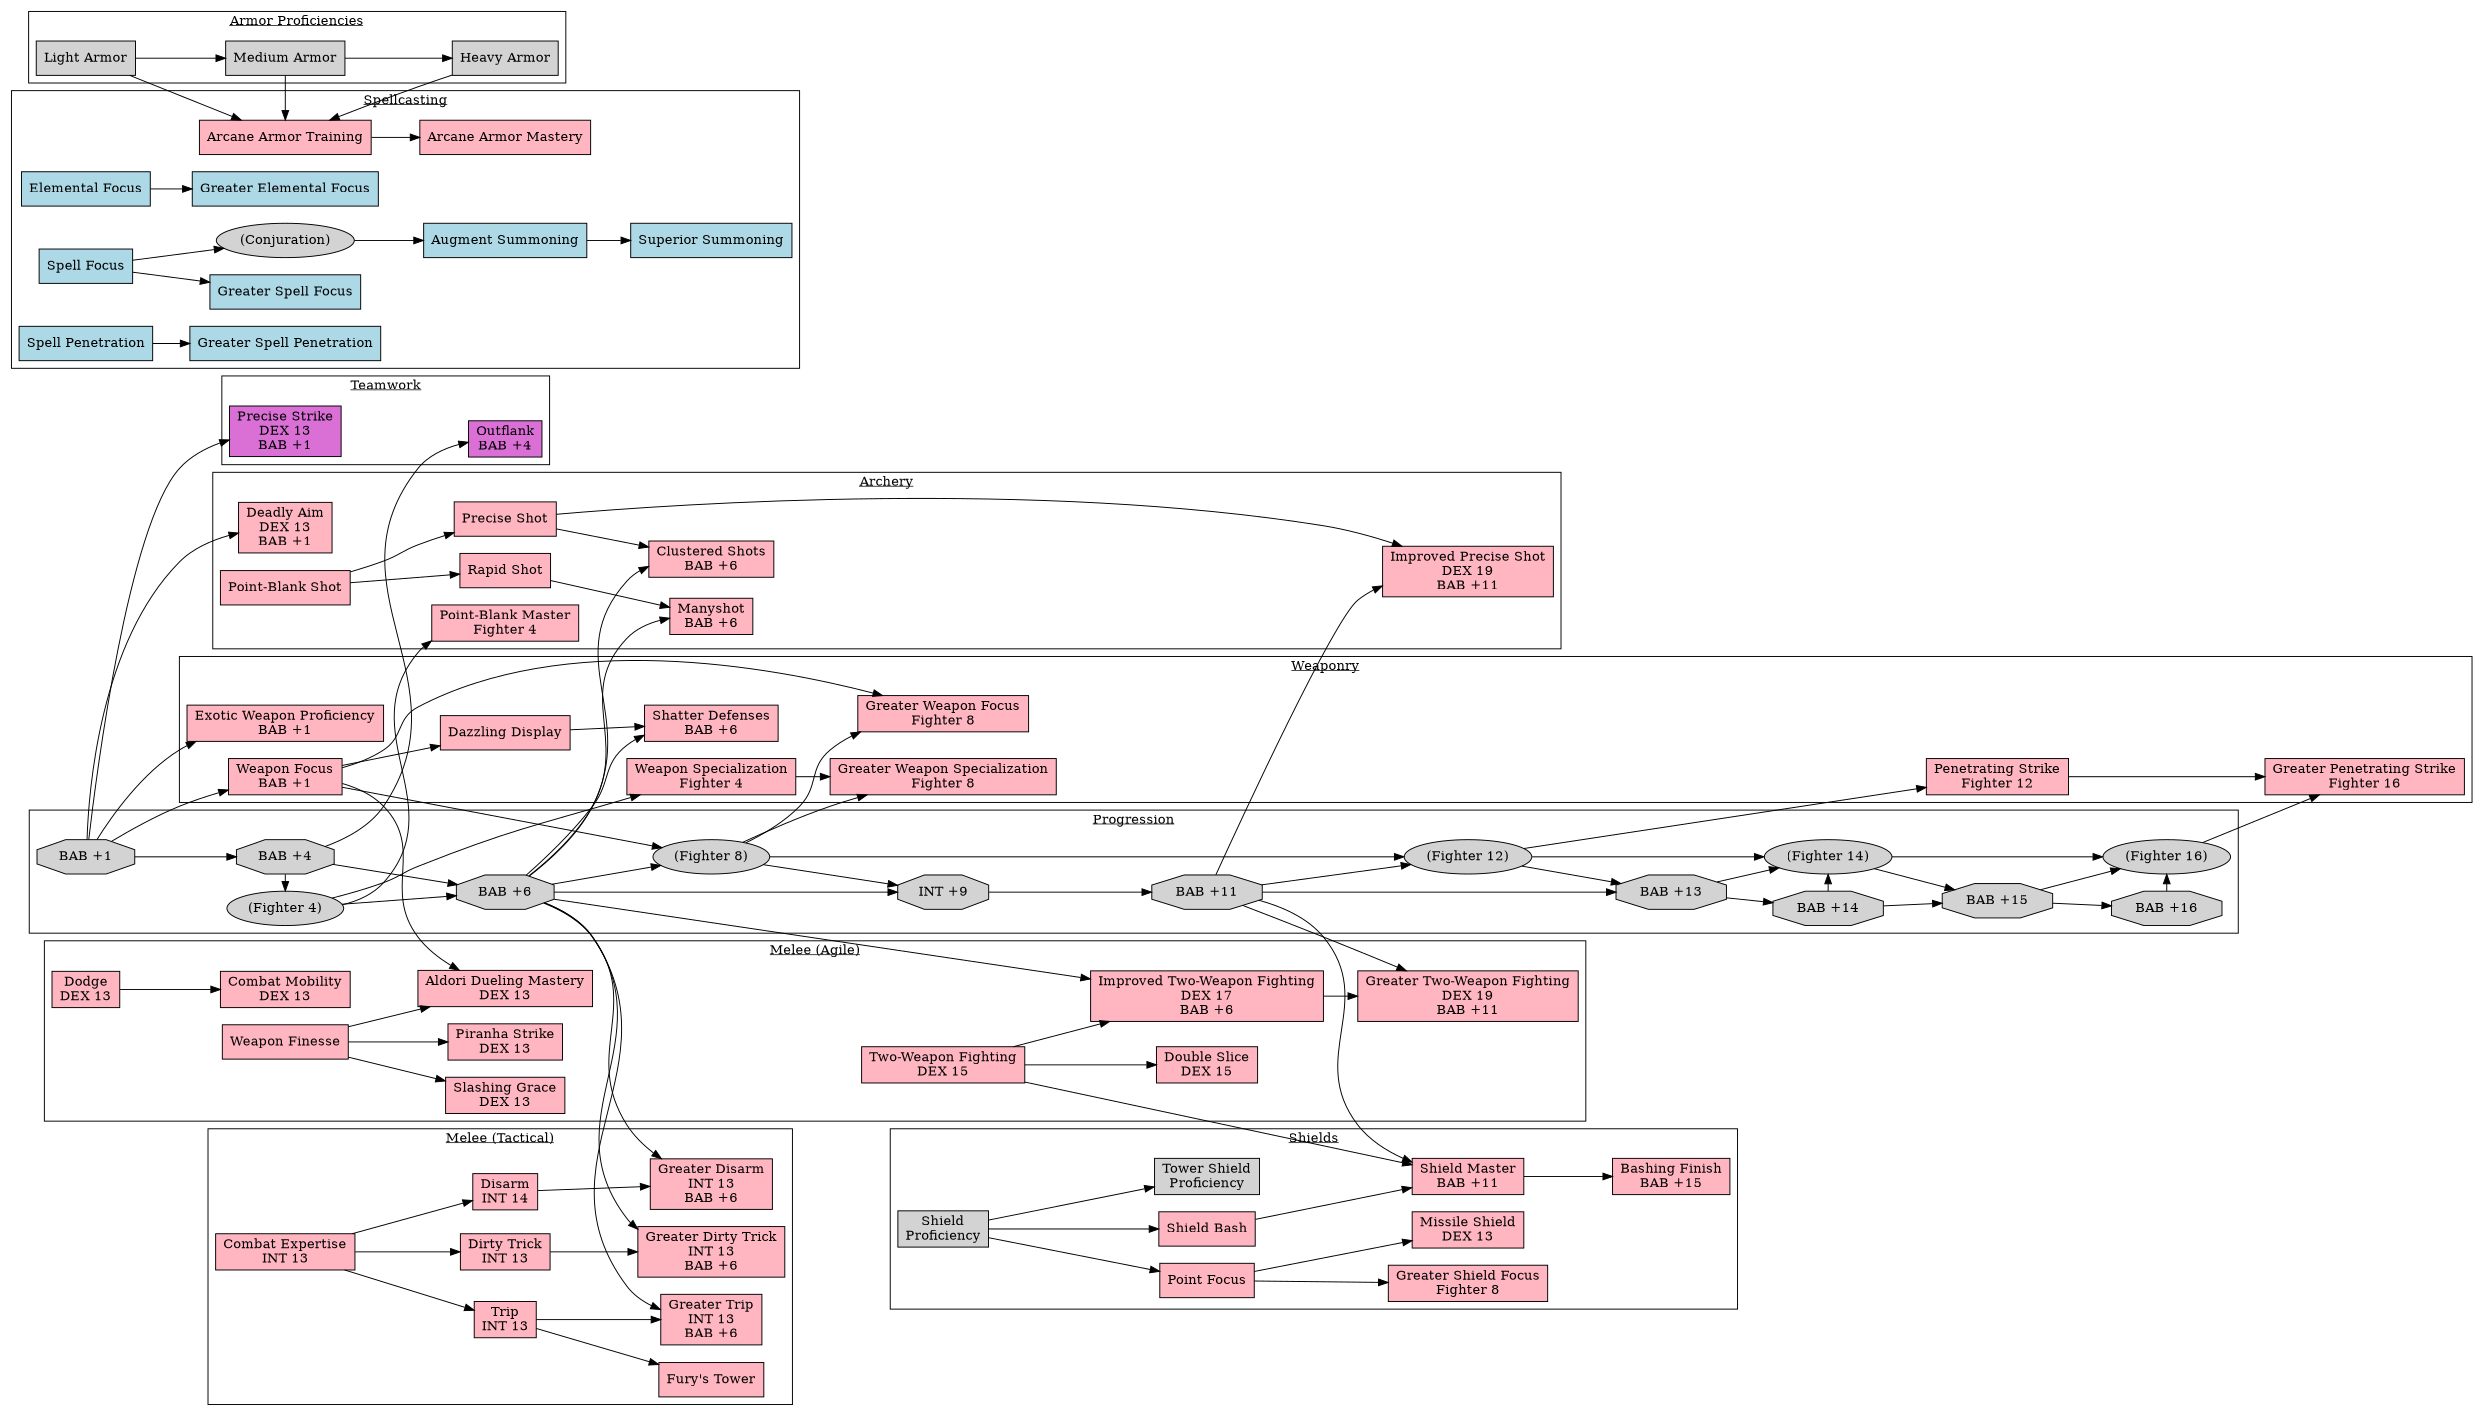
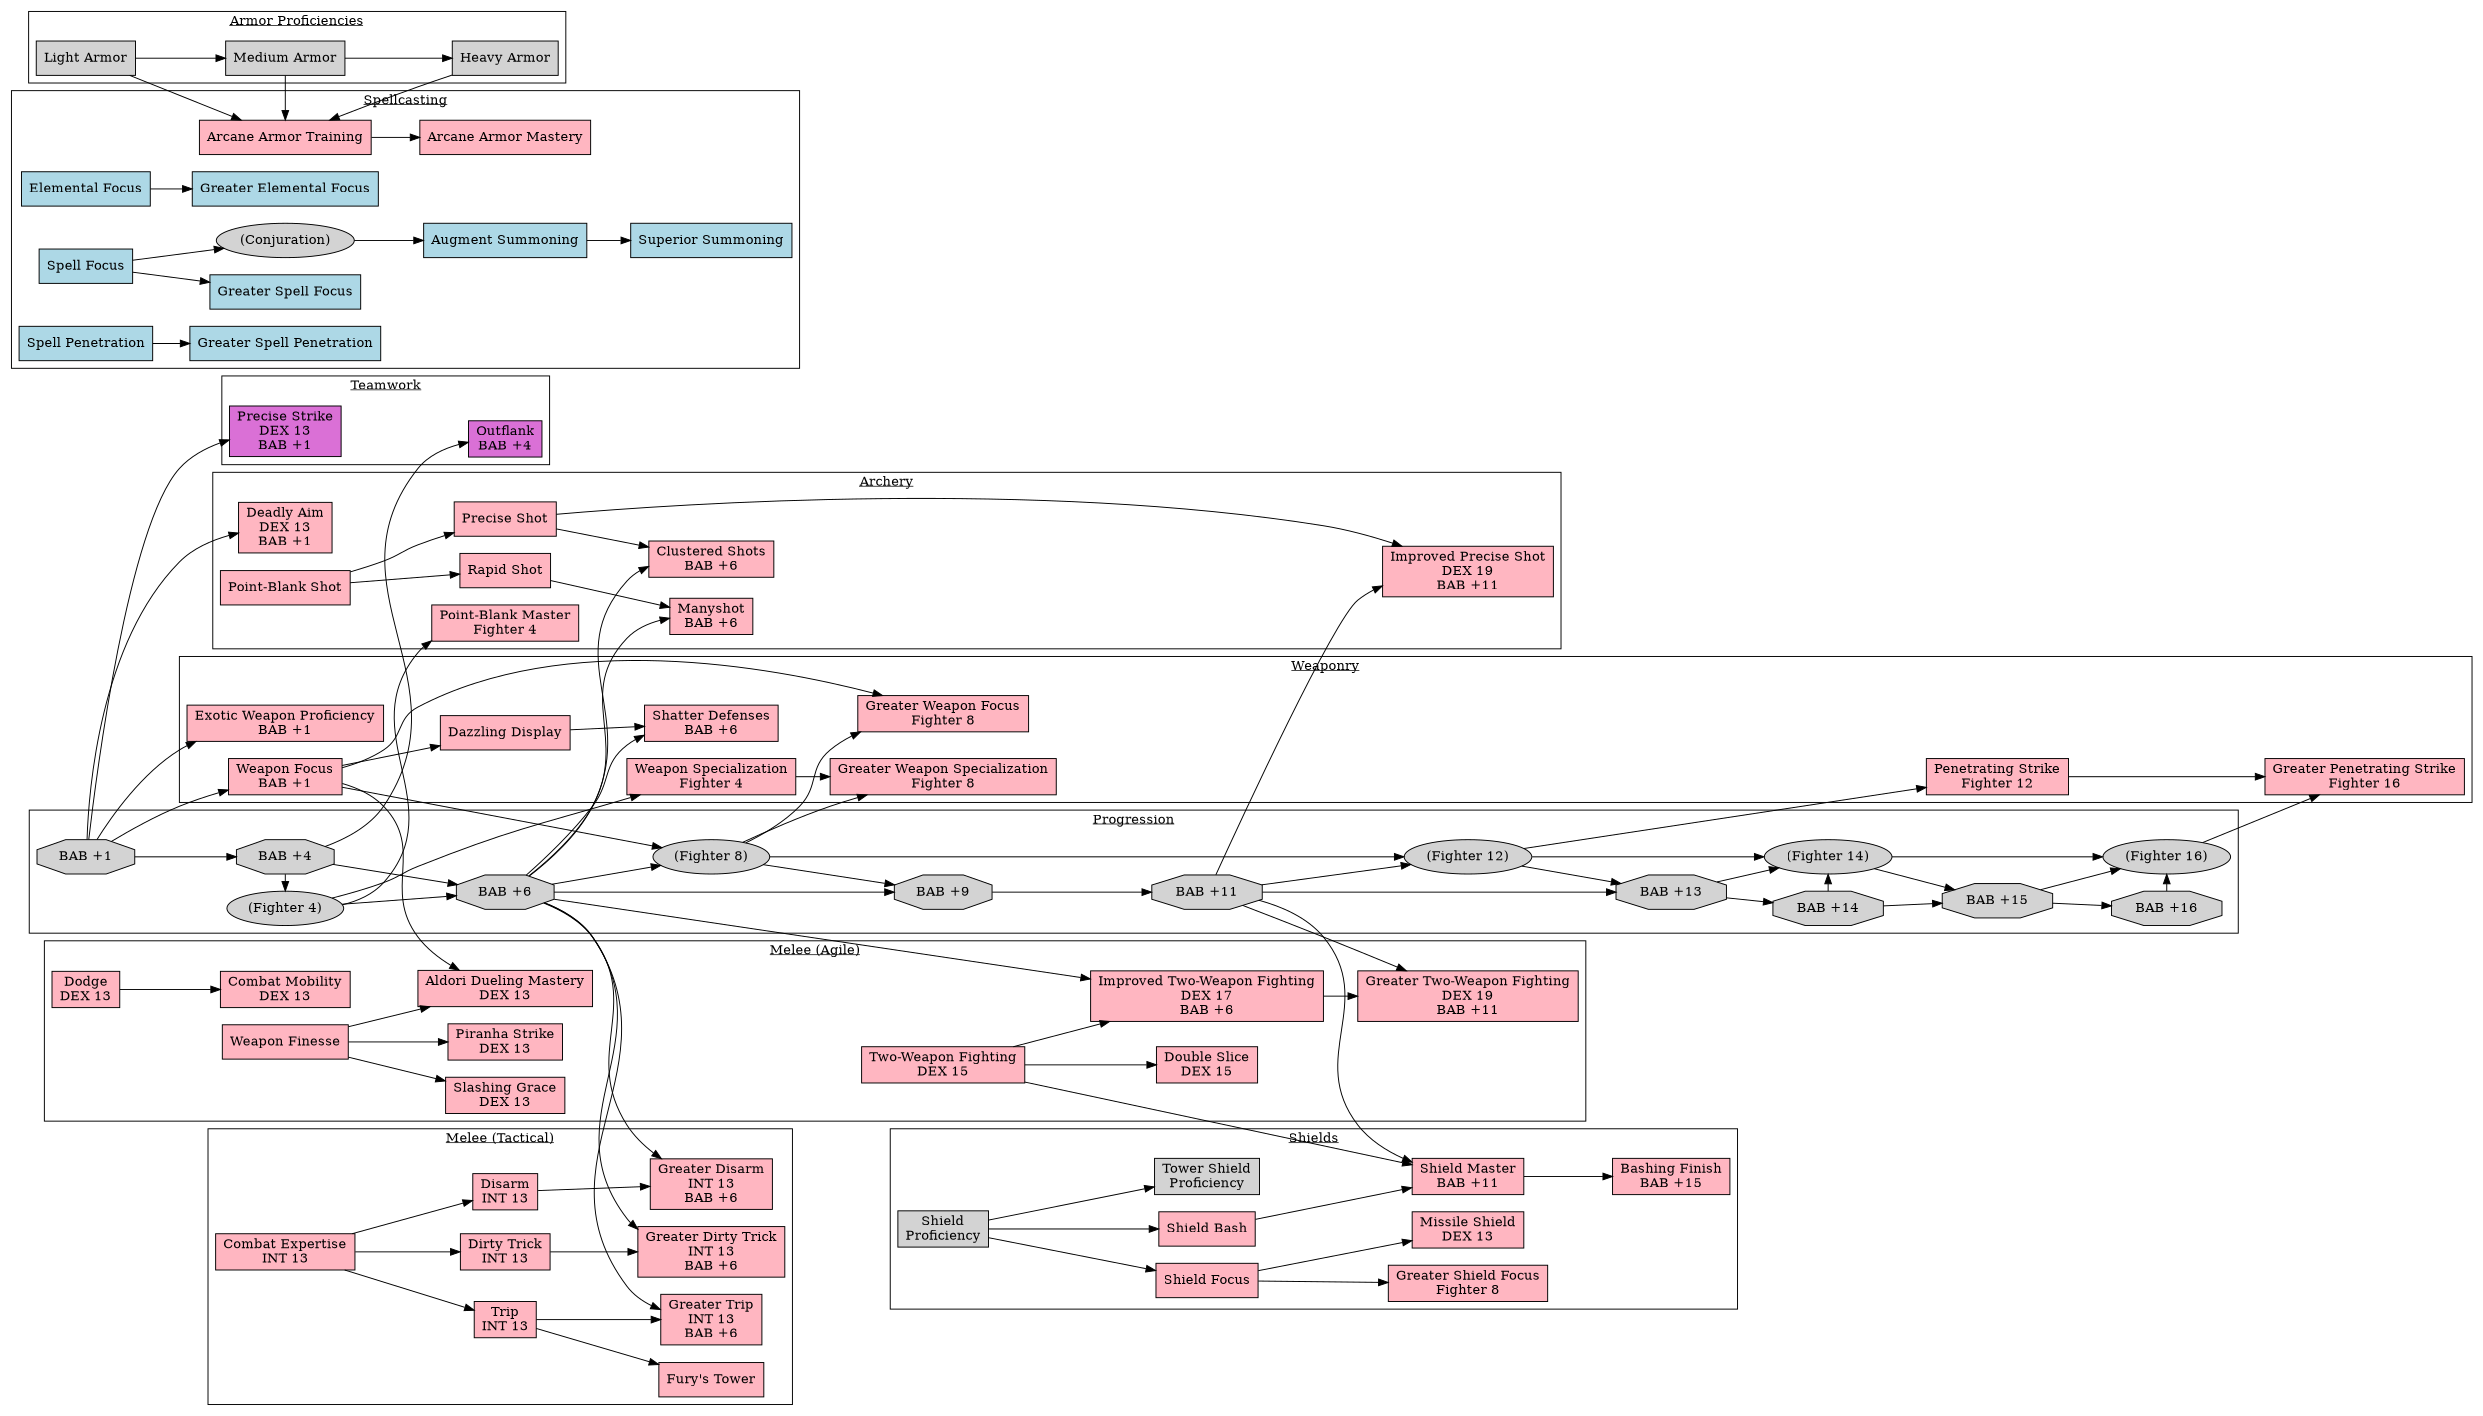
node "INT +9": label "INT +9" -> "BAB +9"
node "Disarm": text "INT 14" -> "INT 13"
node "Point Focus": label "Point Focus" -> "Shield Focus"
